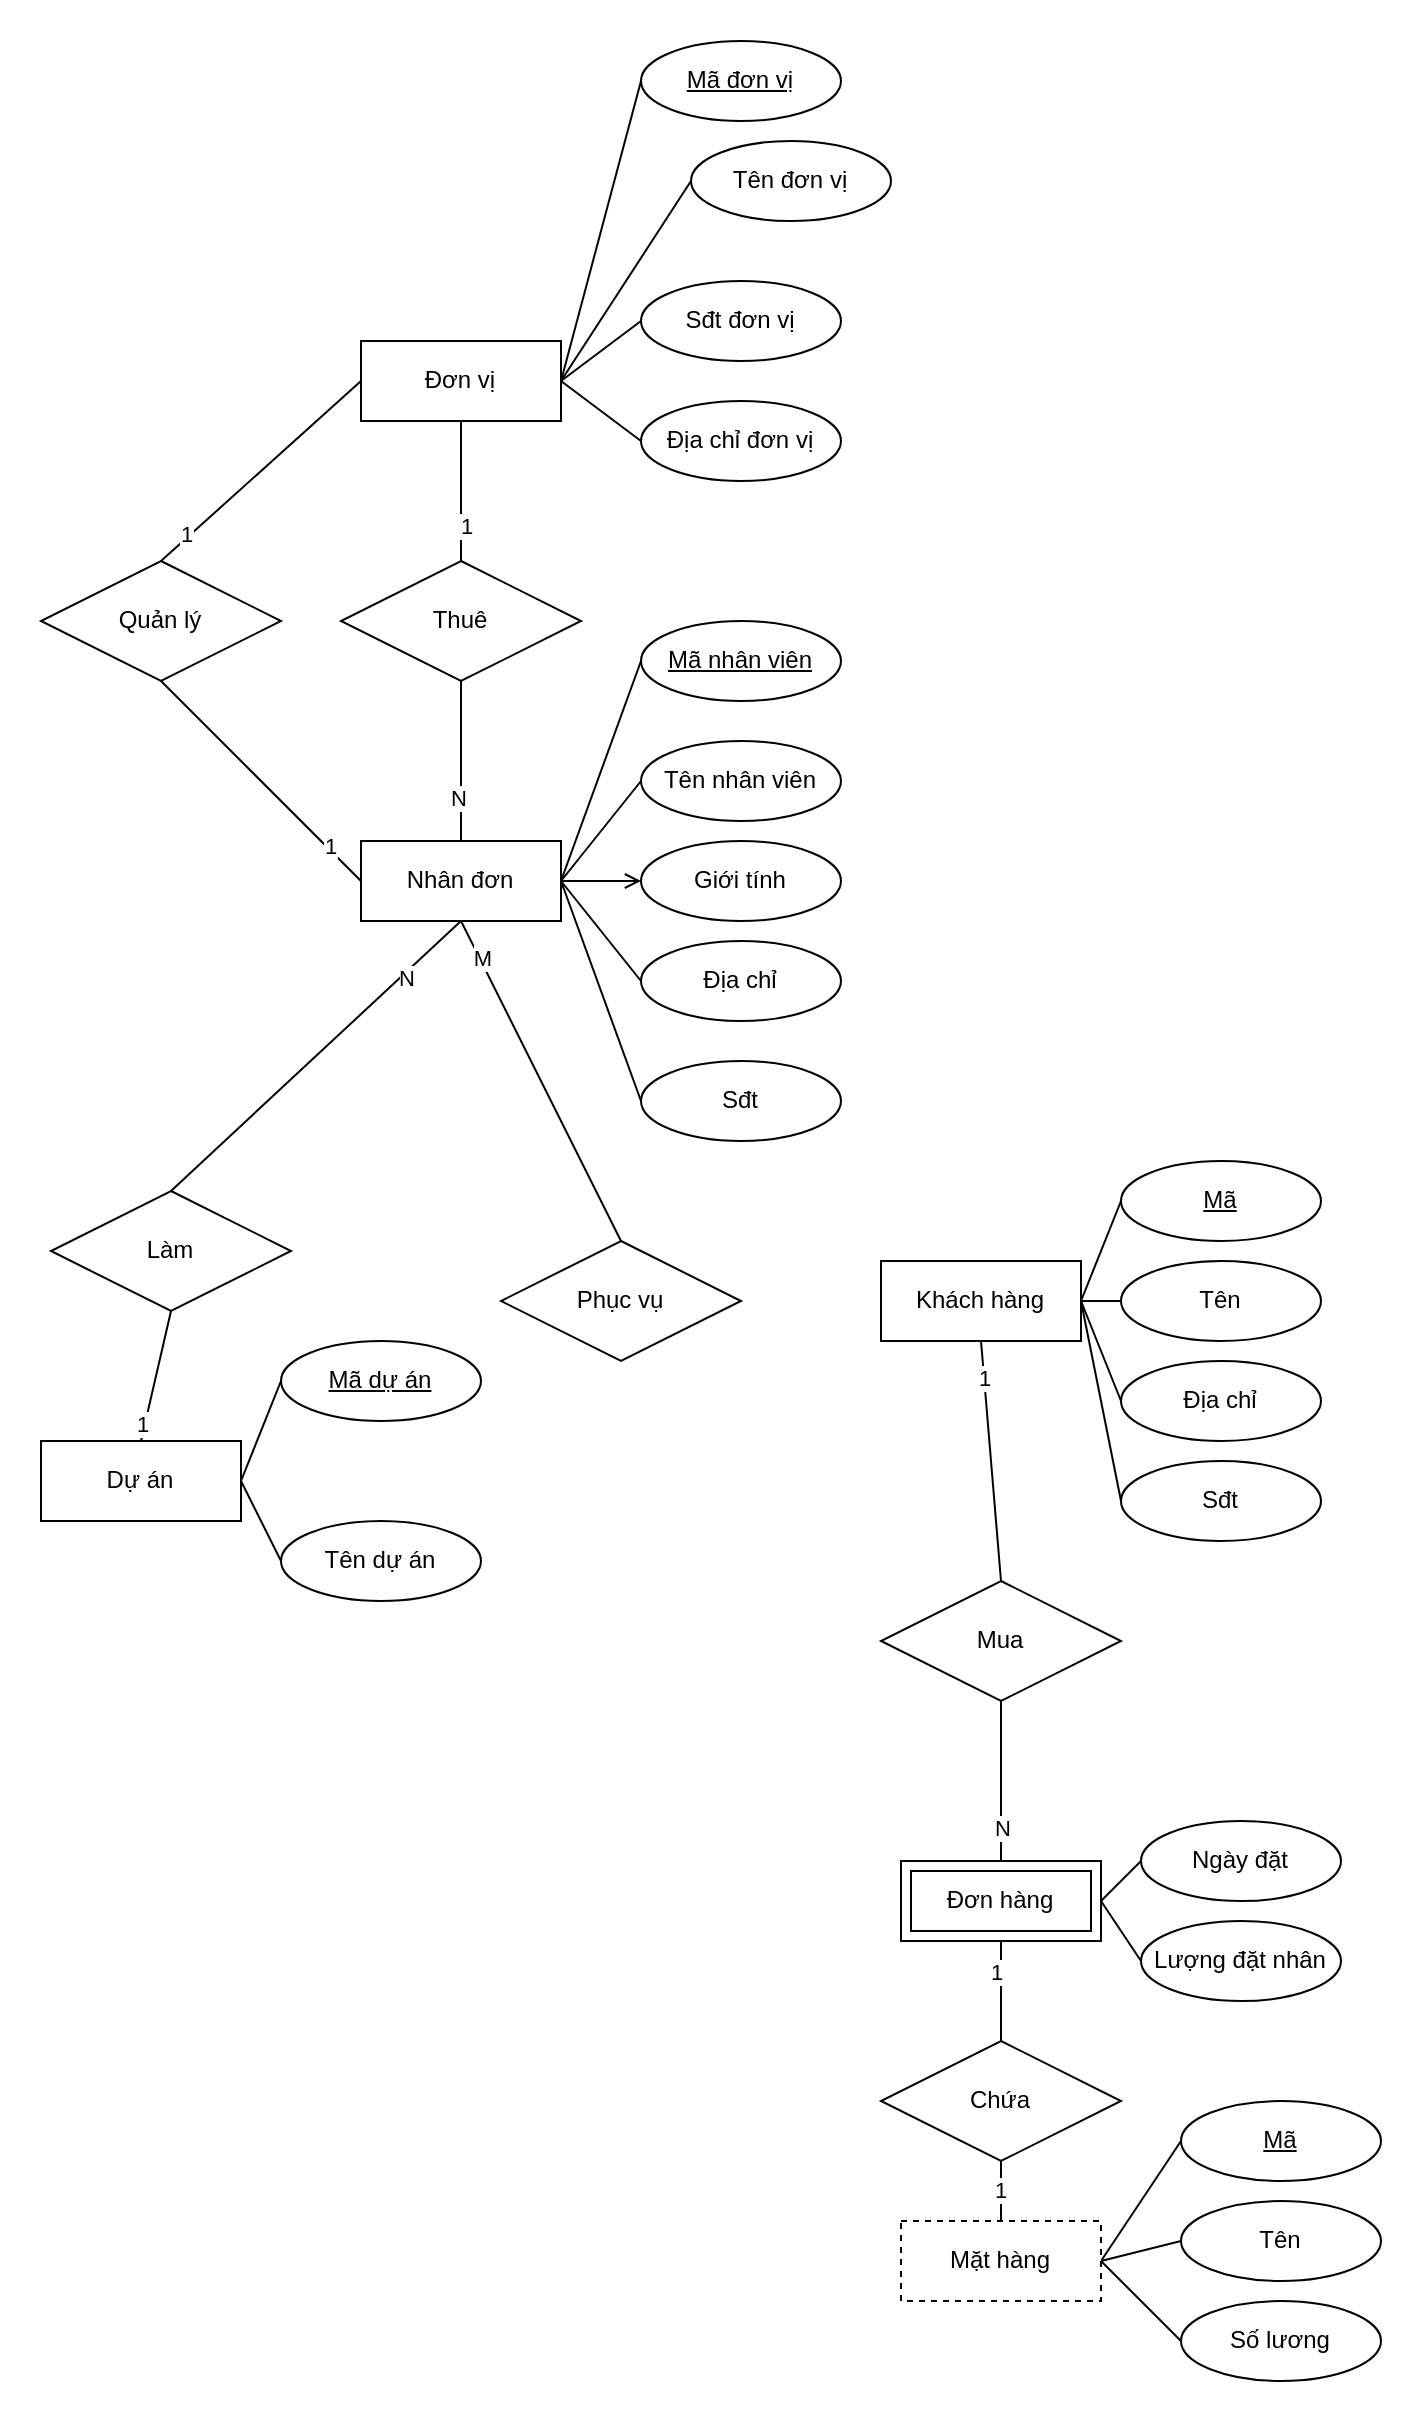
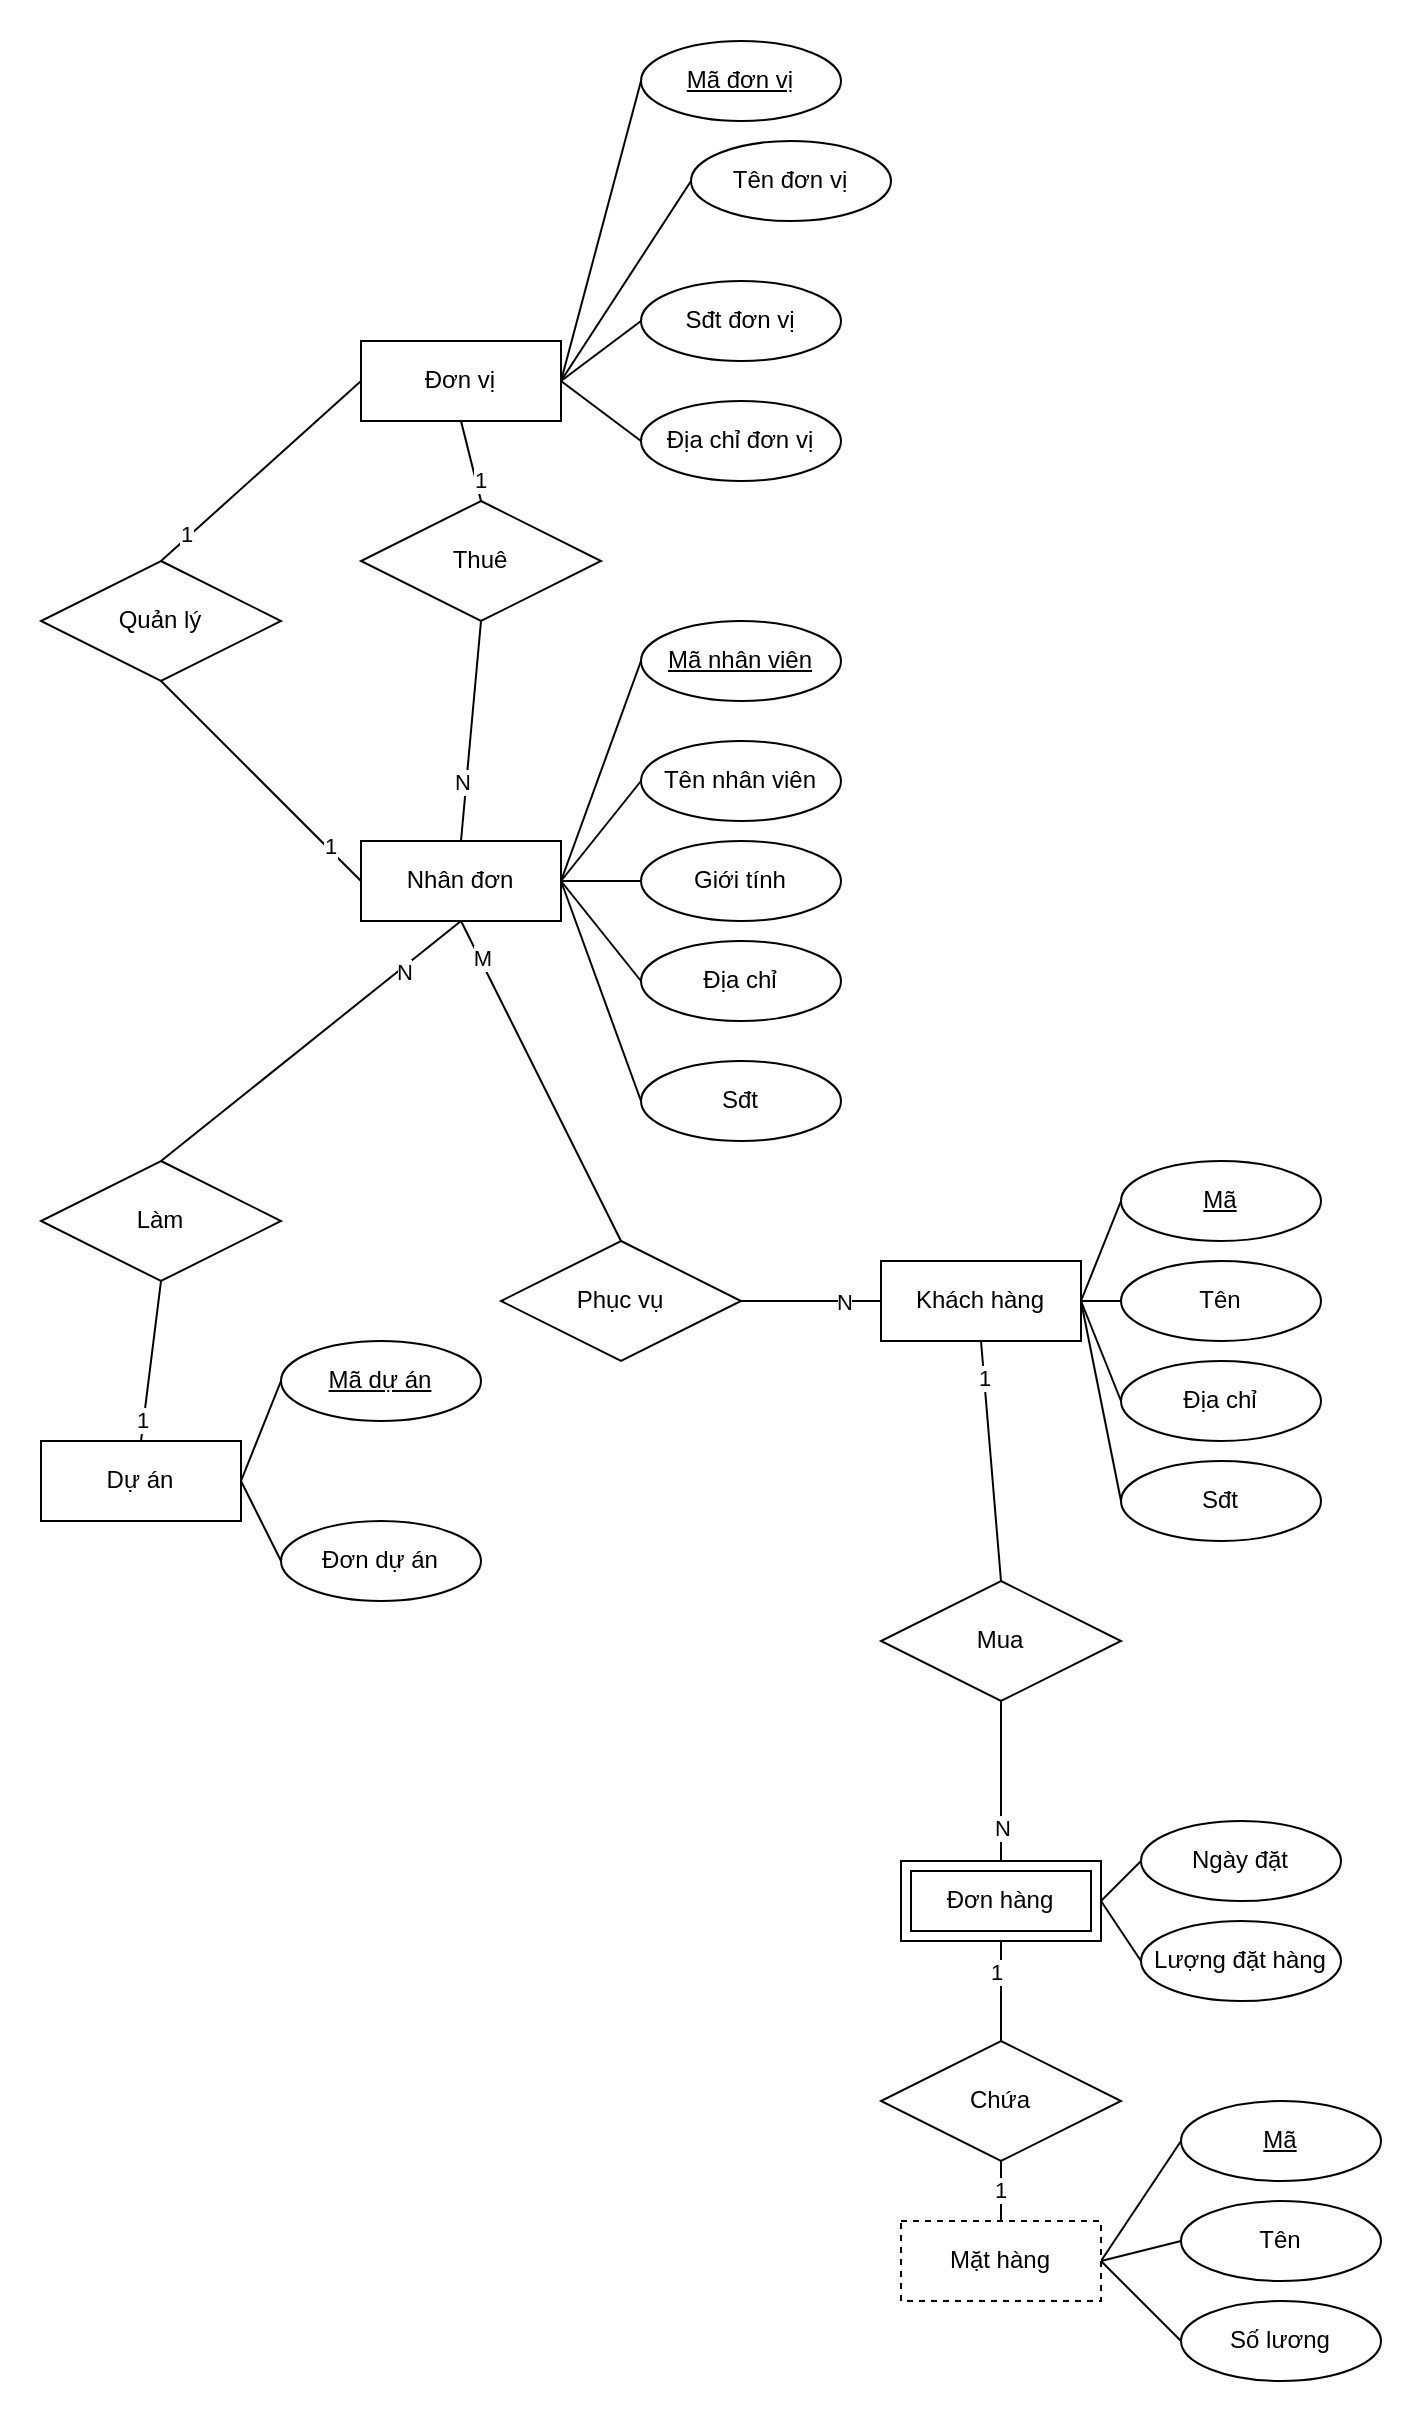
node "Thuê": moved (461, 621) -> (481, 561)
edge "Nhân đơn" -> "Giới tính": arrowhead open -> none
node "Làm": moved (171, 1251) -> (161, 1221)
edge "Phục vụ" -- "Khách hàng": added, label "N"
node "Tên dự án": label "Tên dự án" -> "Đơn dự án"
node "Lượng đặt nhân": label "Lượng đặt nhân" -> "Lượng đặt hàng"
